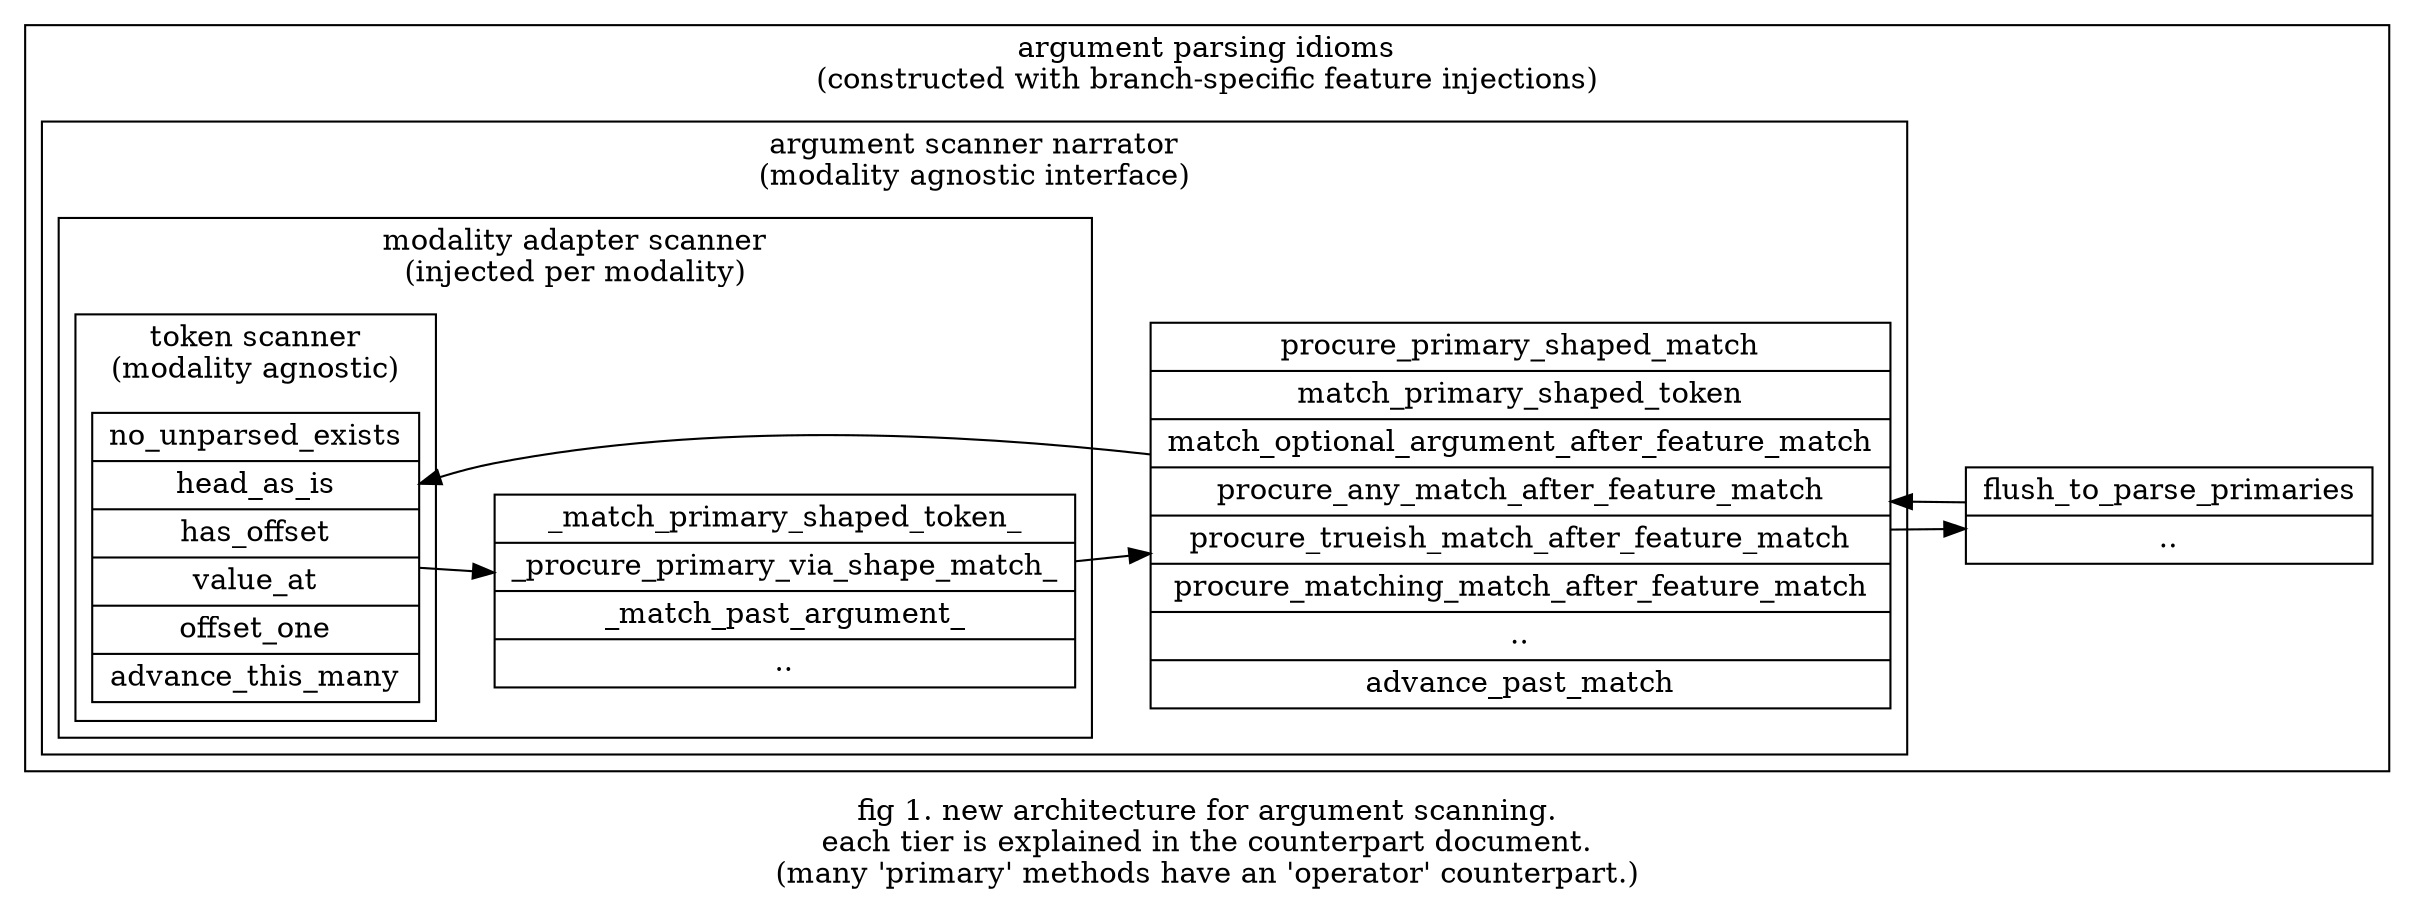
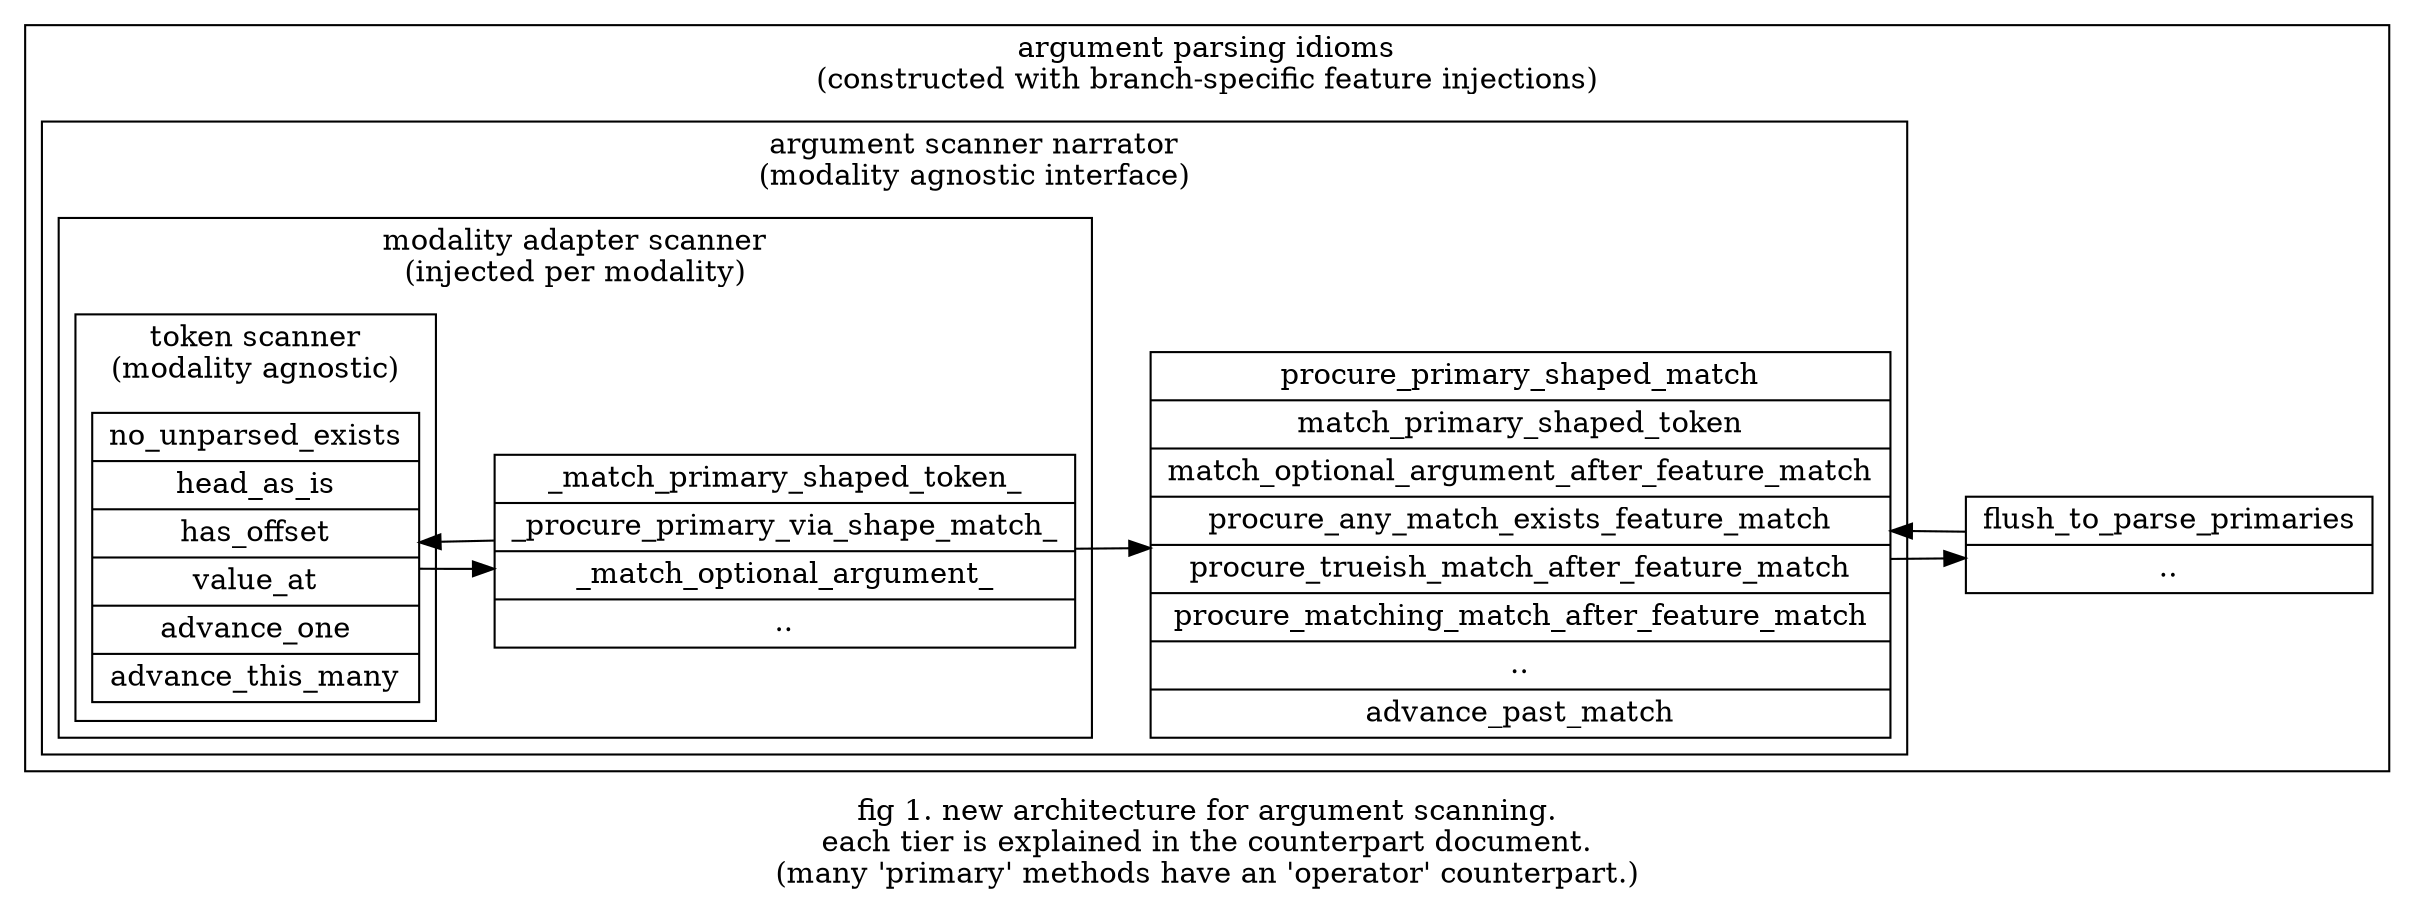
edge "procure_primary_shaped_match" -> "no_unparsed_exists": now "_match_primary_shaped_token_" -> "no_unparsed_exists"
node "procure_primary_shaped_match": text "procure_any_match_after_feature_match" -> "procure_any_match_exists_feature_match"
node "_match_primary_shaped_token_": text "_match_past_argument_" -> "_match_optional_argument_"
node "no_unparsed_exists": text "offset_one" -> "advance_one"
